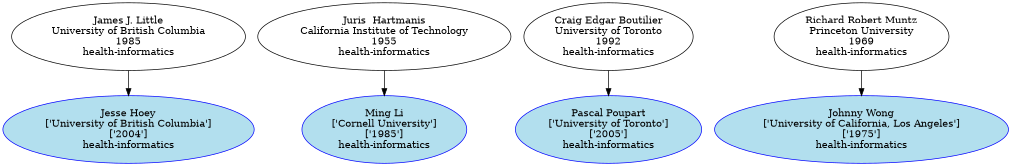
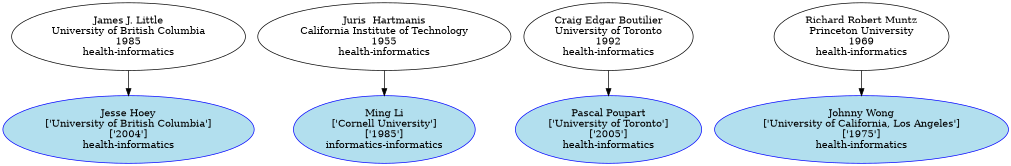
node "Ming Li ['Cornell University'] ['1985'] health-informatics": label "Ming Li ['Cornell University'] ['1985'] health-informatics" -> "Ming Li ['Cornell University'] ['1985'] informatics-informatics"
